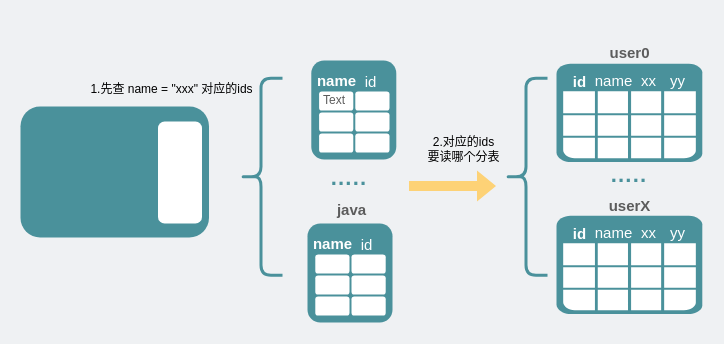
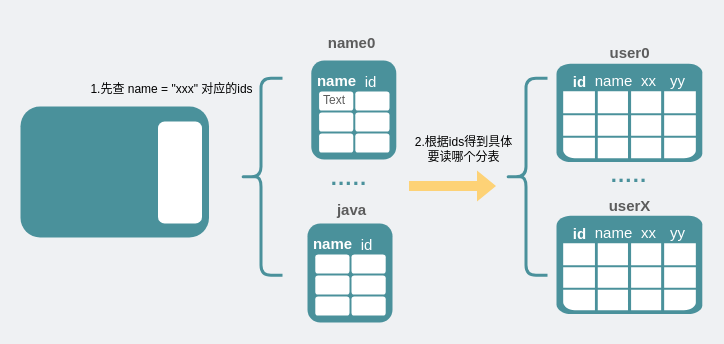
node "name0": added
node "2.对应的ids 要读哪个分表": label "2.对应的ids 要读哪个分表" -> "2.根据ids得到具体 要读哪个分表"
